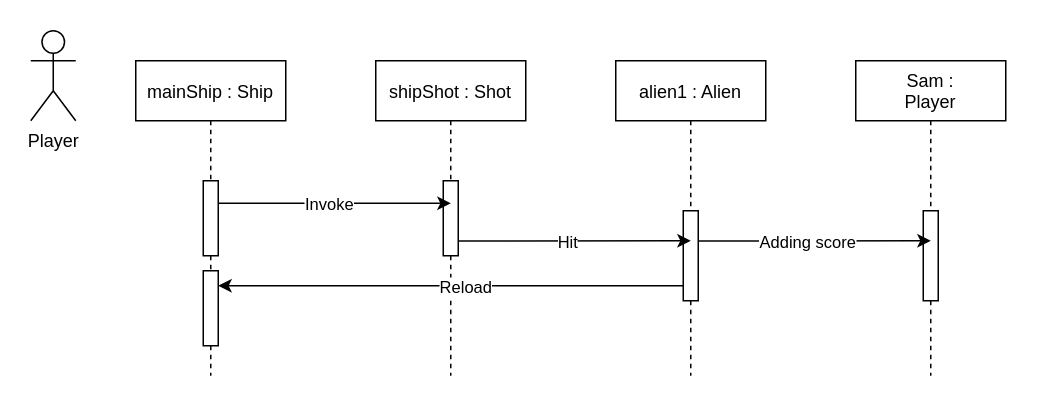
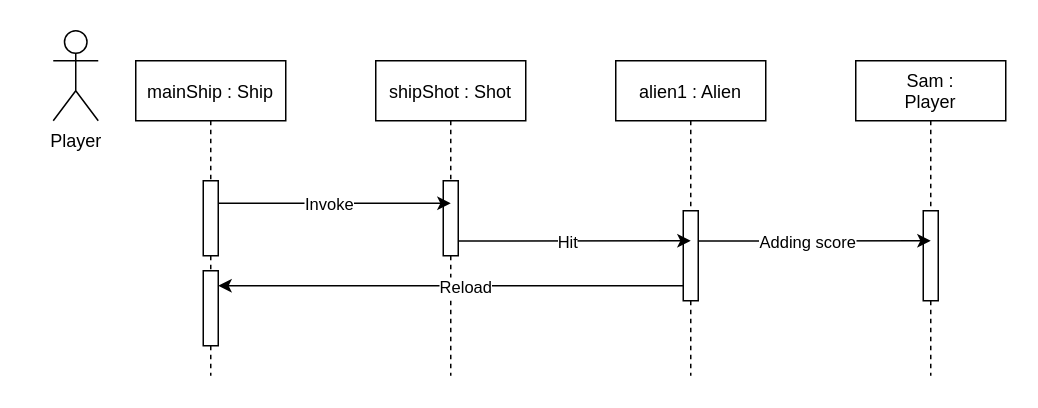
node "Player": moved (53, 76) -> (76, 76)
